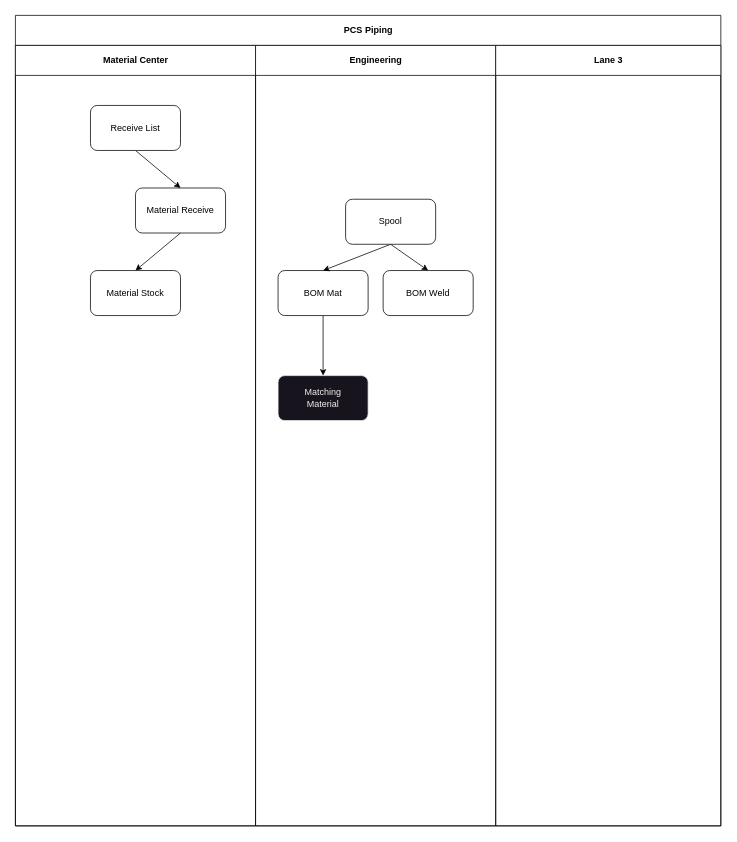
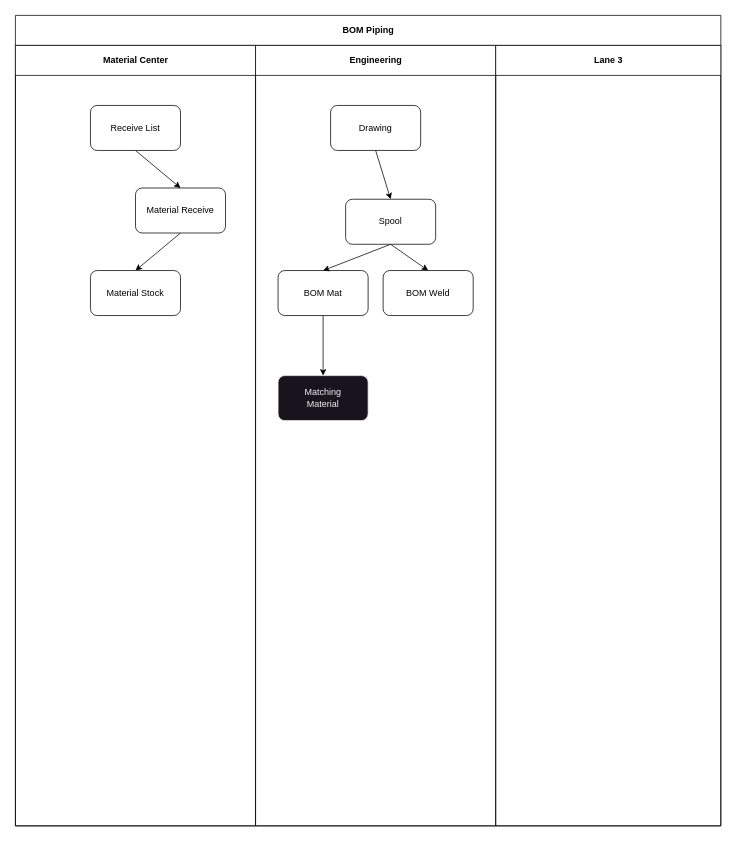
node "PCS Piping": label "PCS Piping" -> "BOM Piping"
node "Drawing": added
edge "Drawing" -> "Spool": added
